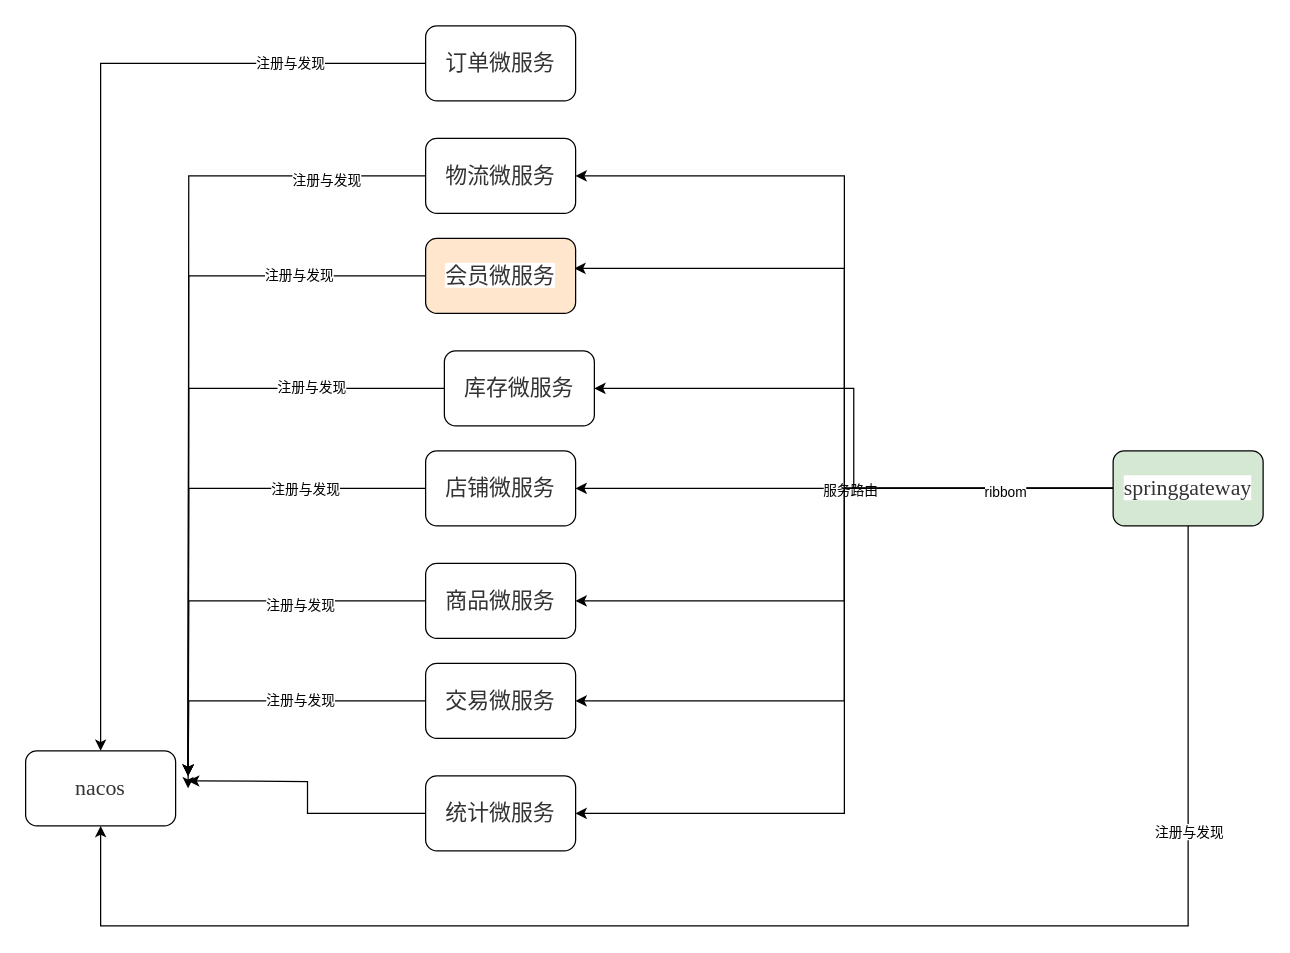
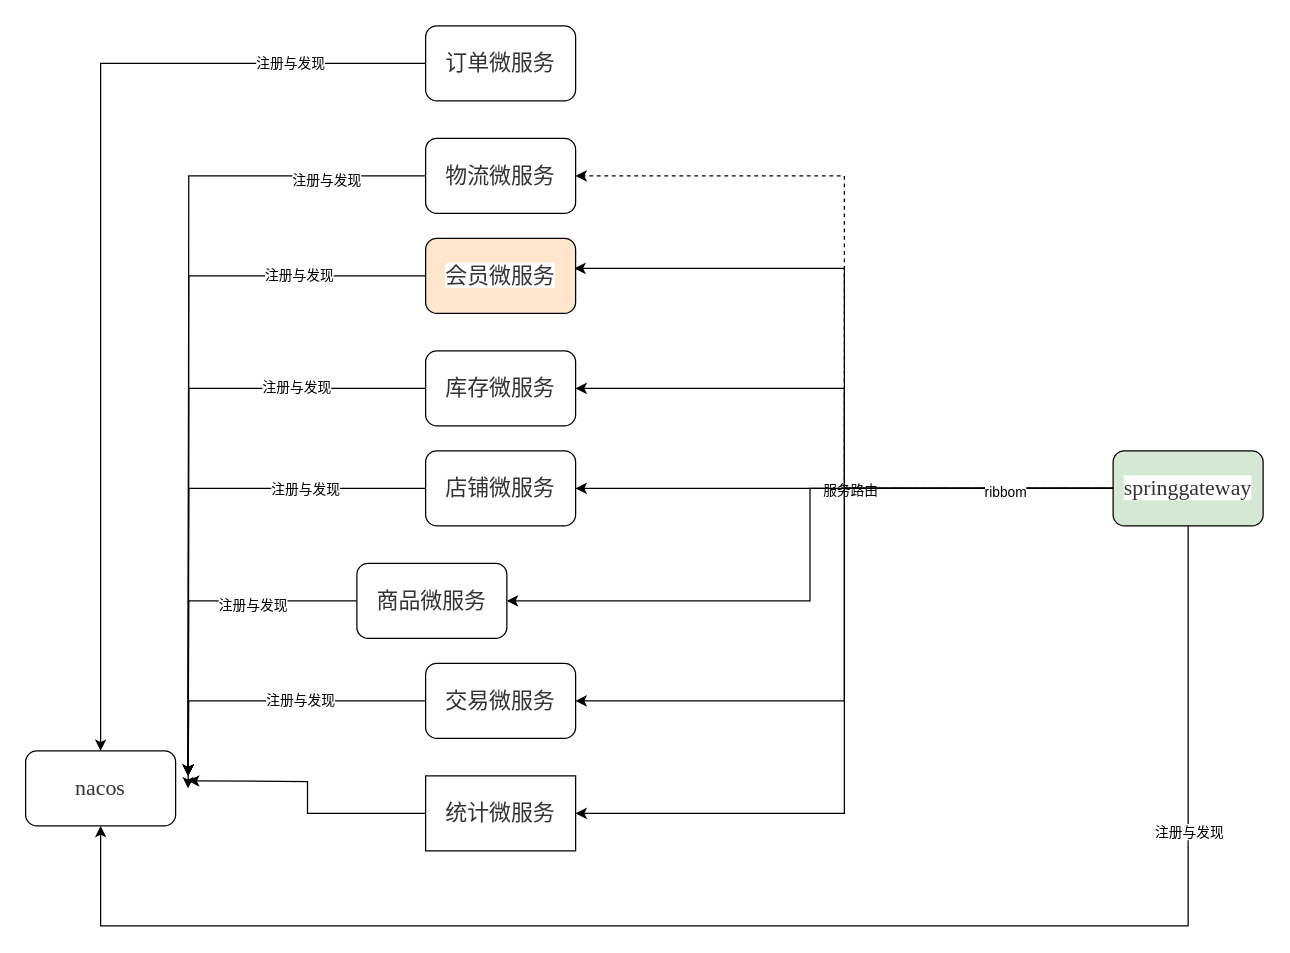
edge "springgateway" -> "物流微服务": style solid -> dashed
node "库存微服务": moved (519, 388) -> (501, 388)
node "商品微服务": moved (501, 601) -> (432, 601)
node "统计微服务": shape rounded rectangle -> rectangle
